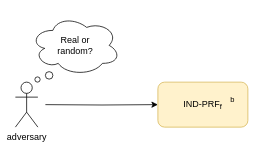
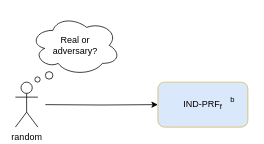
node "Real or random?": label "Real or random?" -> "Real or adversary?"
node "IND-PRFf": fillcolor #fff2cc -> #dae8fc
node "adversary": label "adversary" -> "random"
